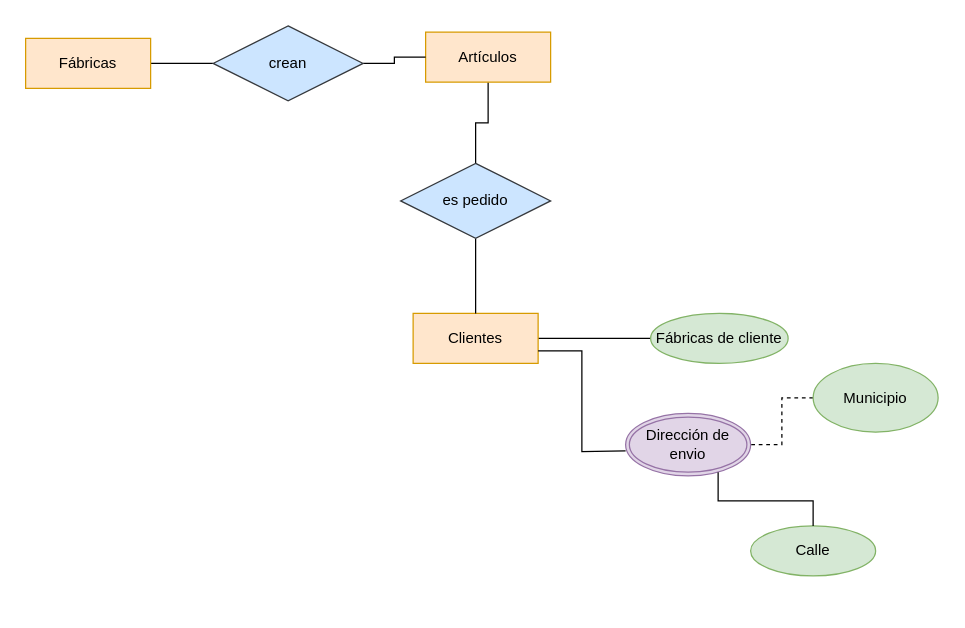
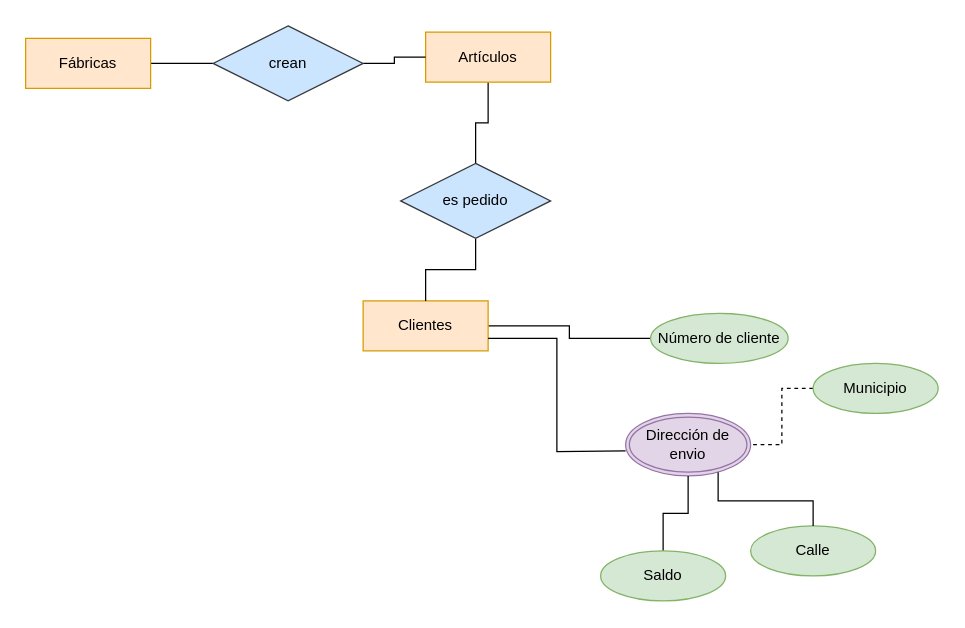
node "Clientes": moved (476, 338) -> (426, 326)
node "Fábricas de cliente": label "Fábricas de cliente" -> "Número de cliente"
node "Municipio": size 125x69 -> 125x50
edge "Dirección de envio" -- "Saldo": added
node "Saldo": added
